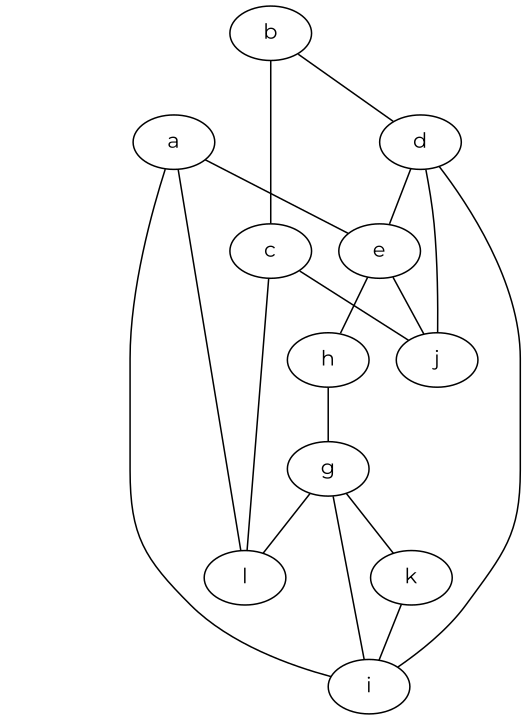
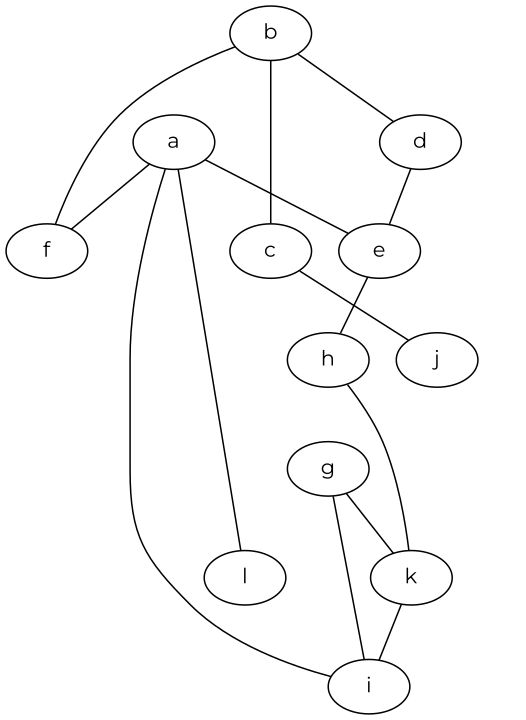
node "f": added
edge "d" -- "j": removed
edge "e" -- "j": removed
edge "c" -- "l": removed
edge "h" -- "g": now "h" -- "k"
edge "d" -- "i": removed
edge "g" -- "l": removed
